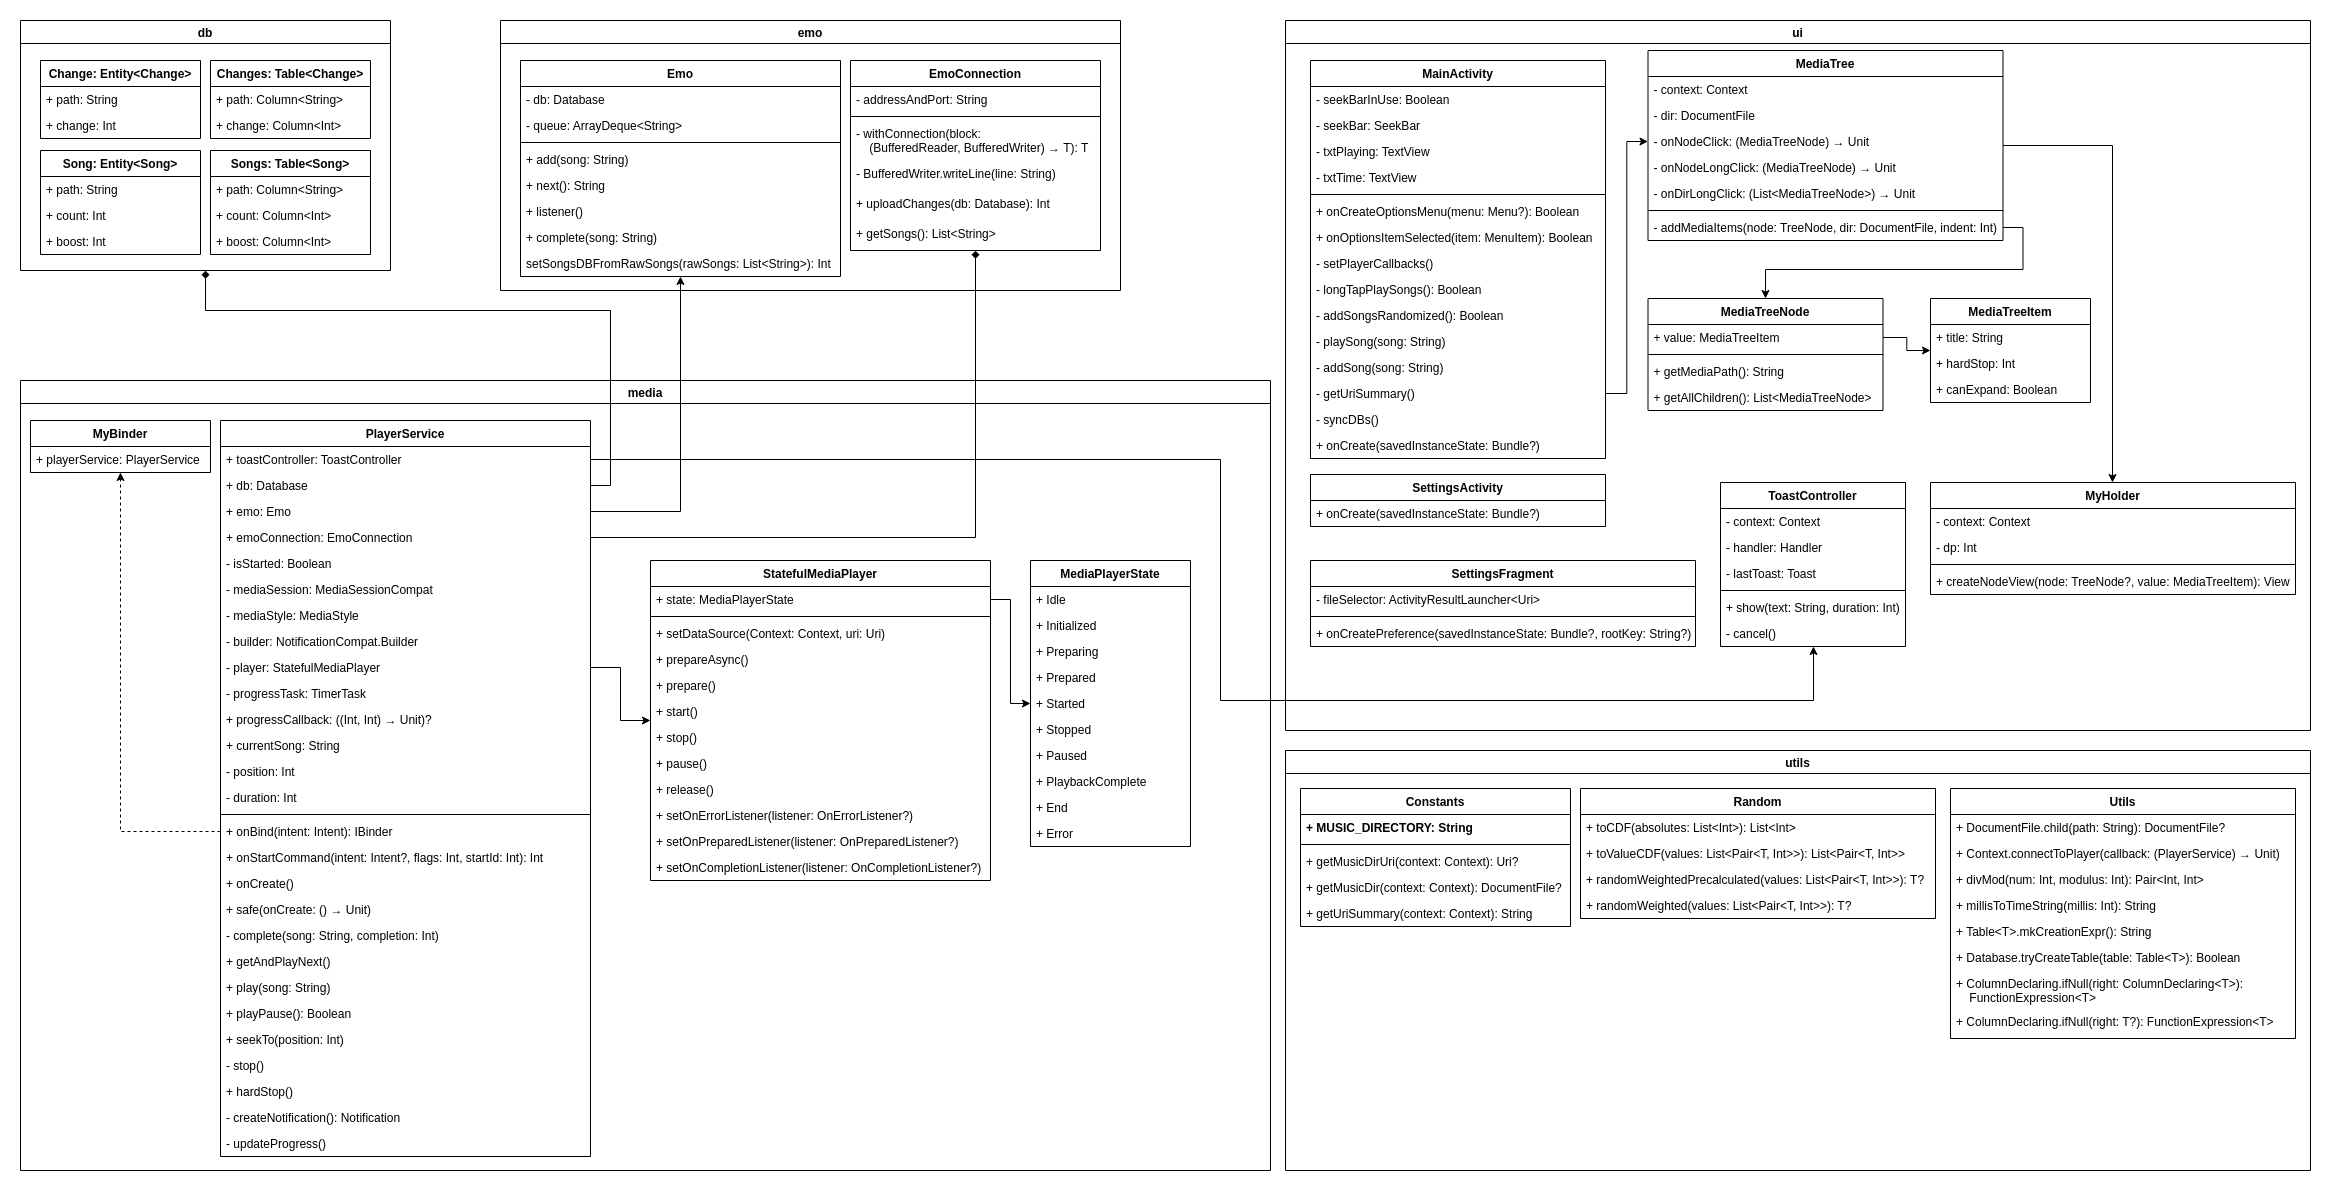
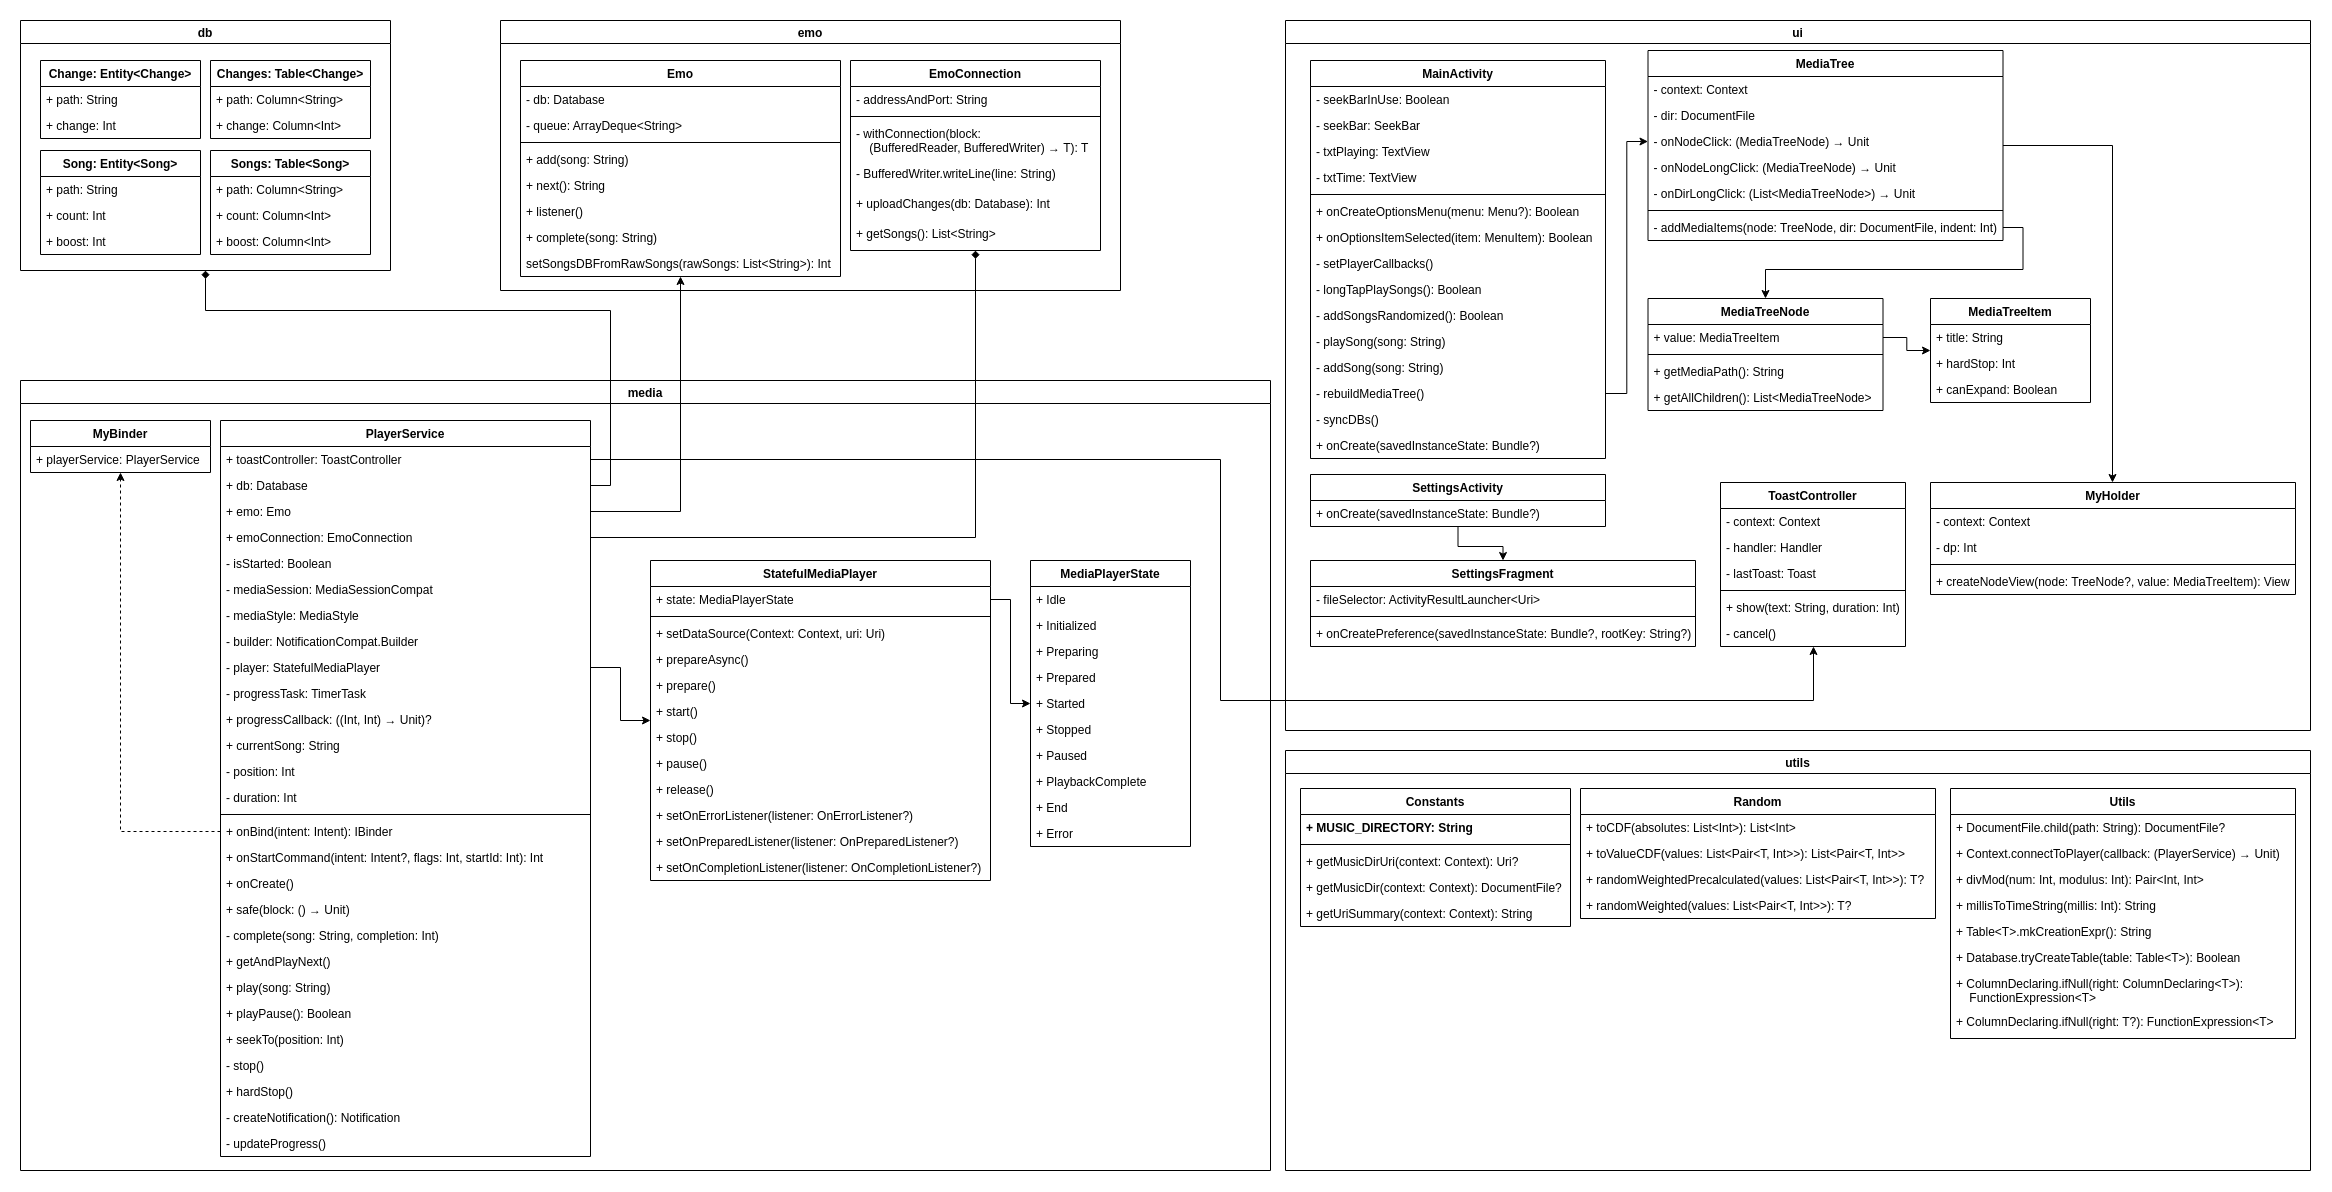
node "- getUriSummary()": label "- getUriSummary()" -> "- rebuildMediaTree()"
edge "SettingsActivity" -> "SettingsFragment": added
node "+ safe(onCreate: () → Unit)": label "+ safe(onCreate: () → Unit)" -> "+ safe(block: () → Unit)"
